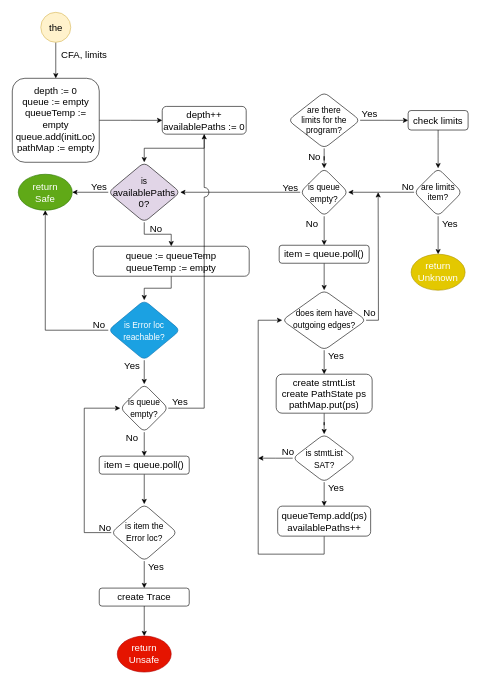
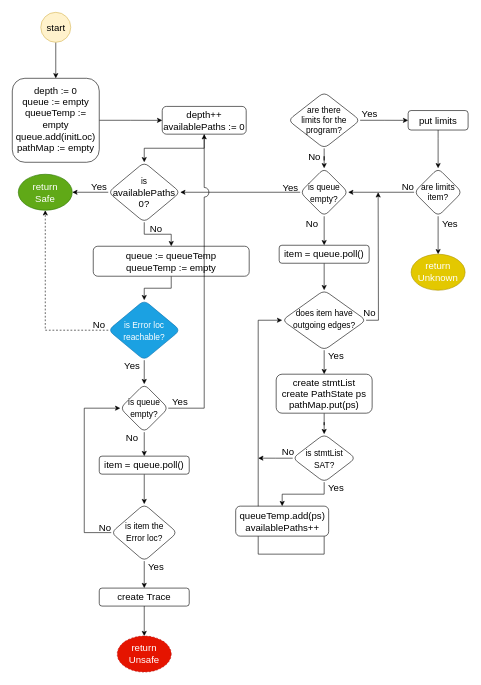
node "the": label "the" -> "start"
node "CFA, limits": removed
node "check limits": label "check limits" -> "put limits"
node "is availablePaths 0?": fillcolor #e1d5e7 -> #ffffff
edge "is Error loc reachable?" -> "return Safe": style solid -> dashed
node "queueTemp.add(ps) availablePaths++": moved (324, 521) -> (282, 521)
node "return Unsafe": style solid -> dashed
